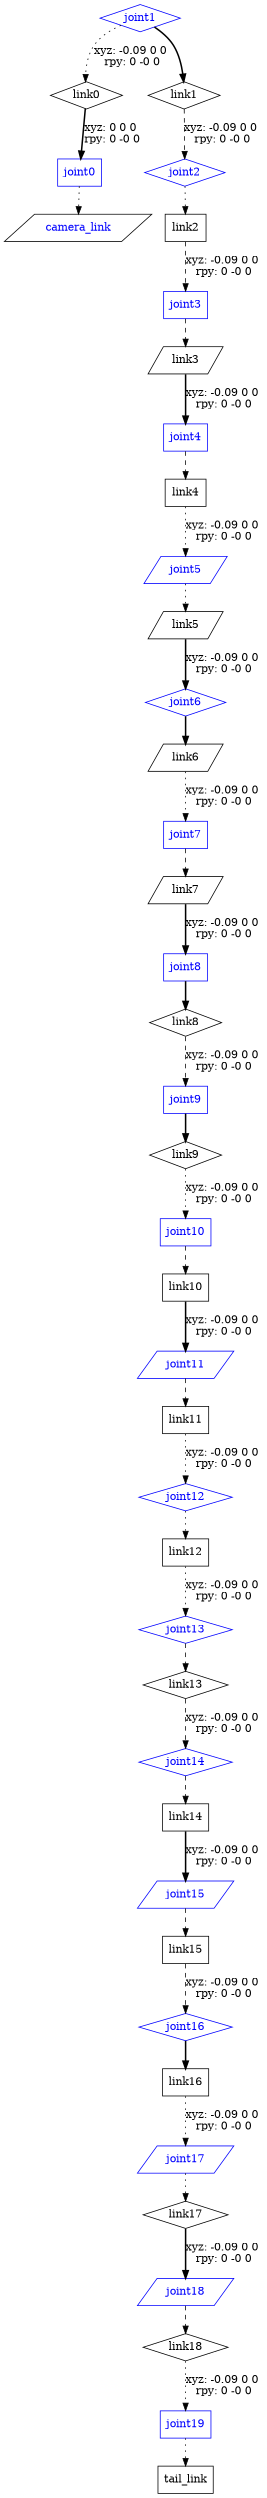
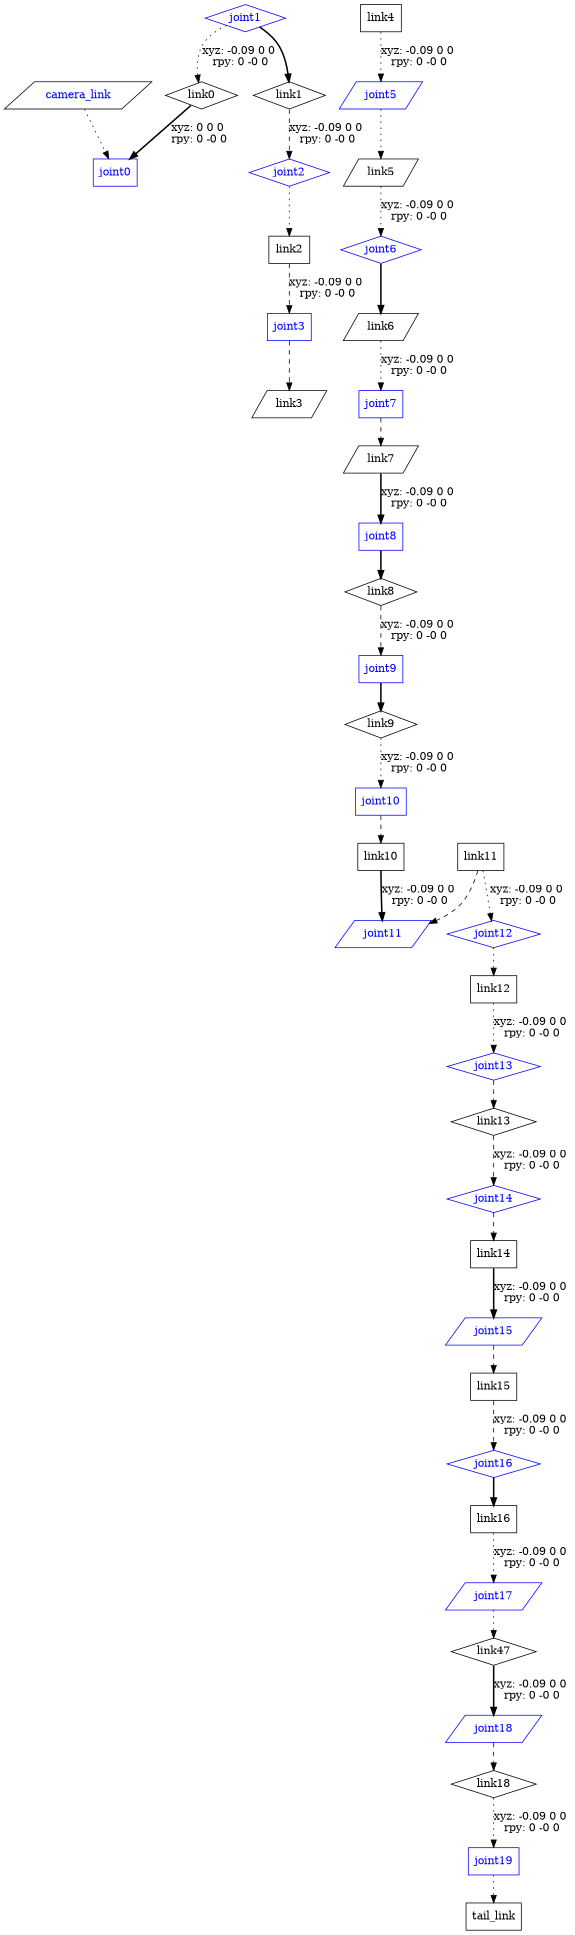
edge "joint0" -> "camera_link": reversed
node "joint4": removed
edge "link5" -> "joint6": style bold -> dotted
edge "joint11" -> "link11": reversed
node "link17": label "link17" -> "link47"
